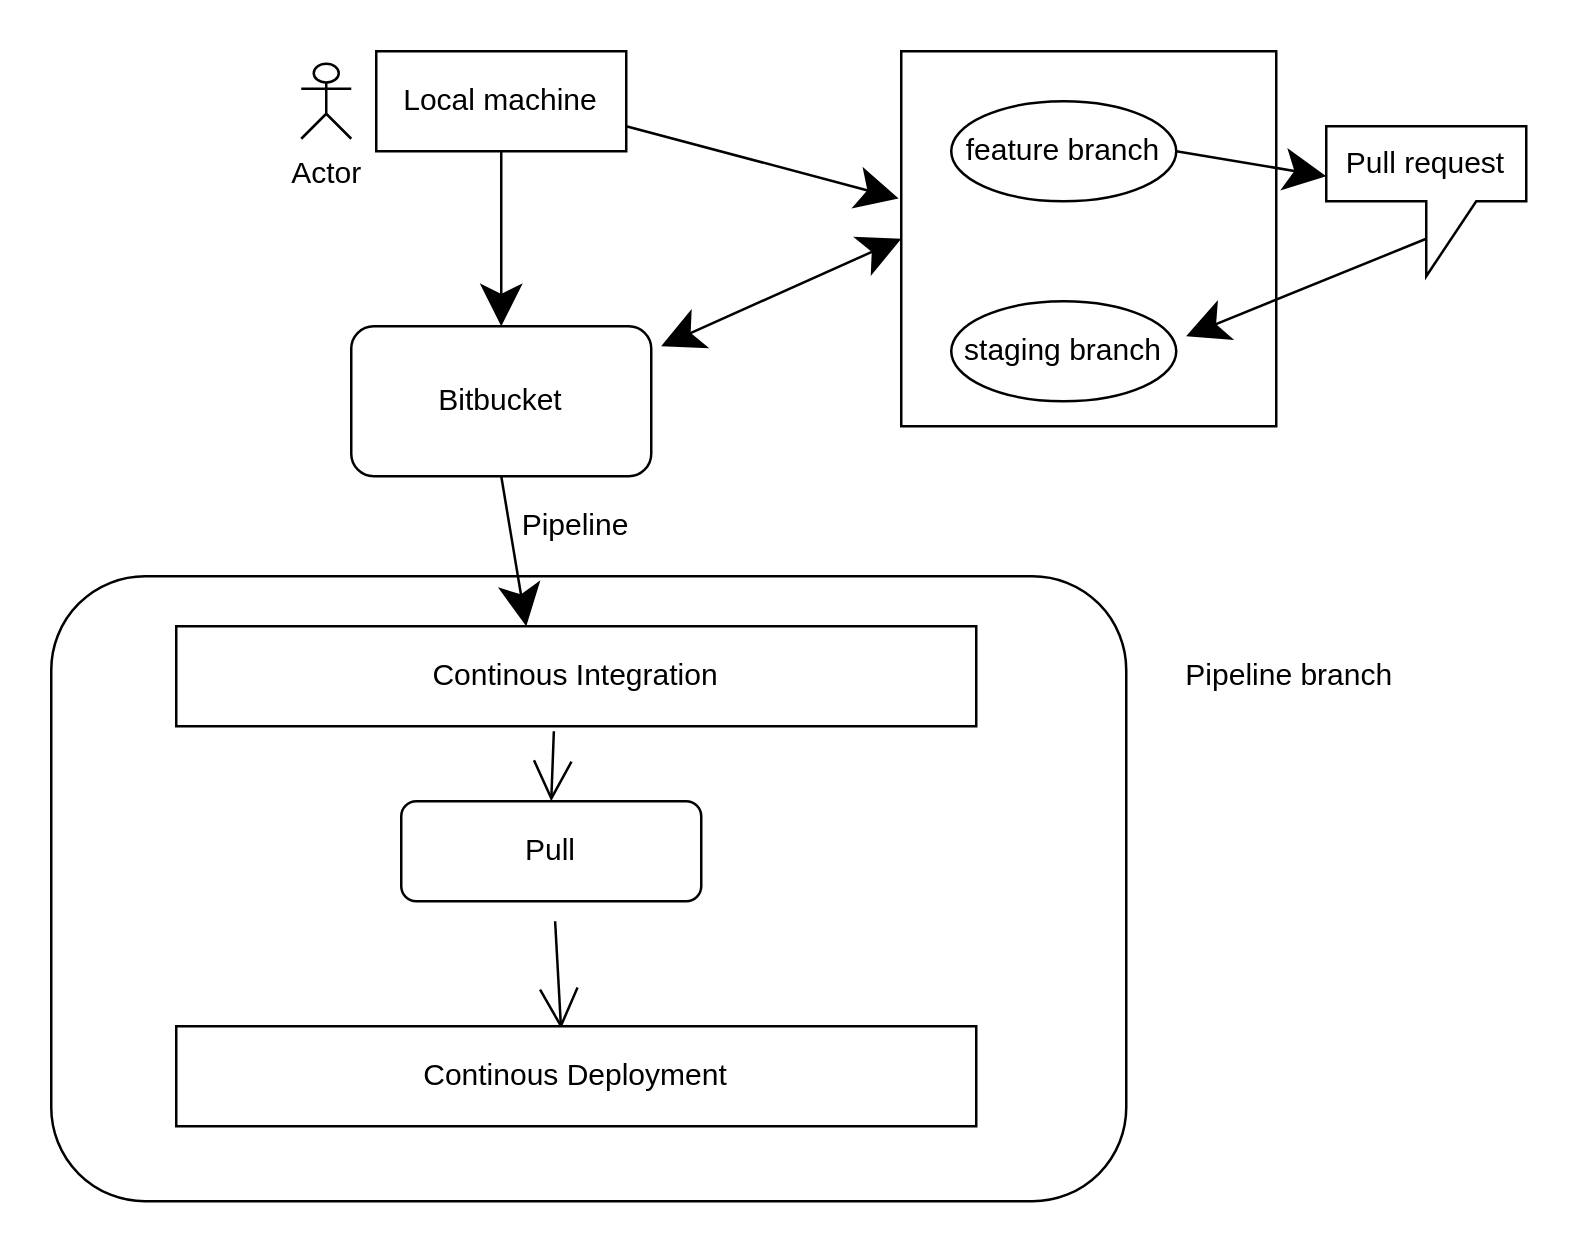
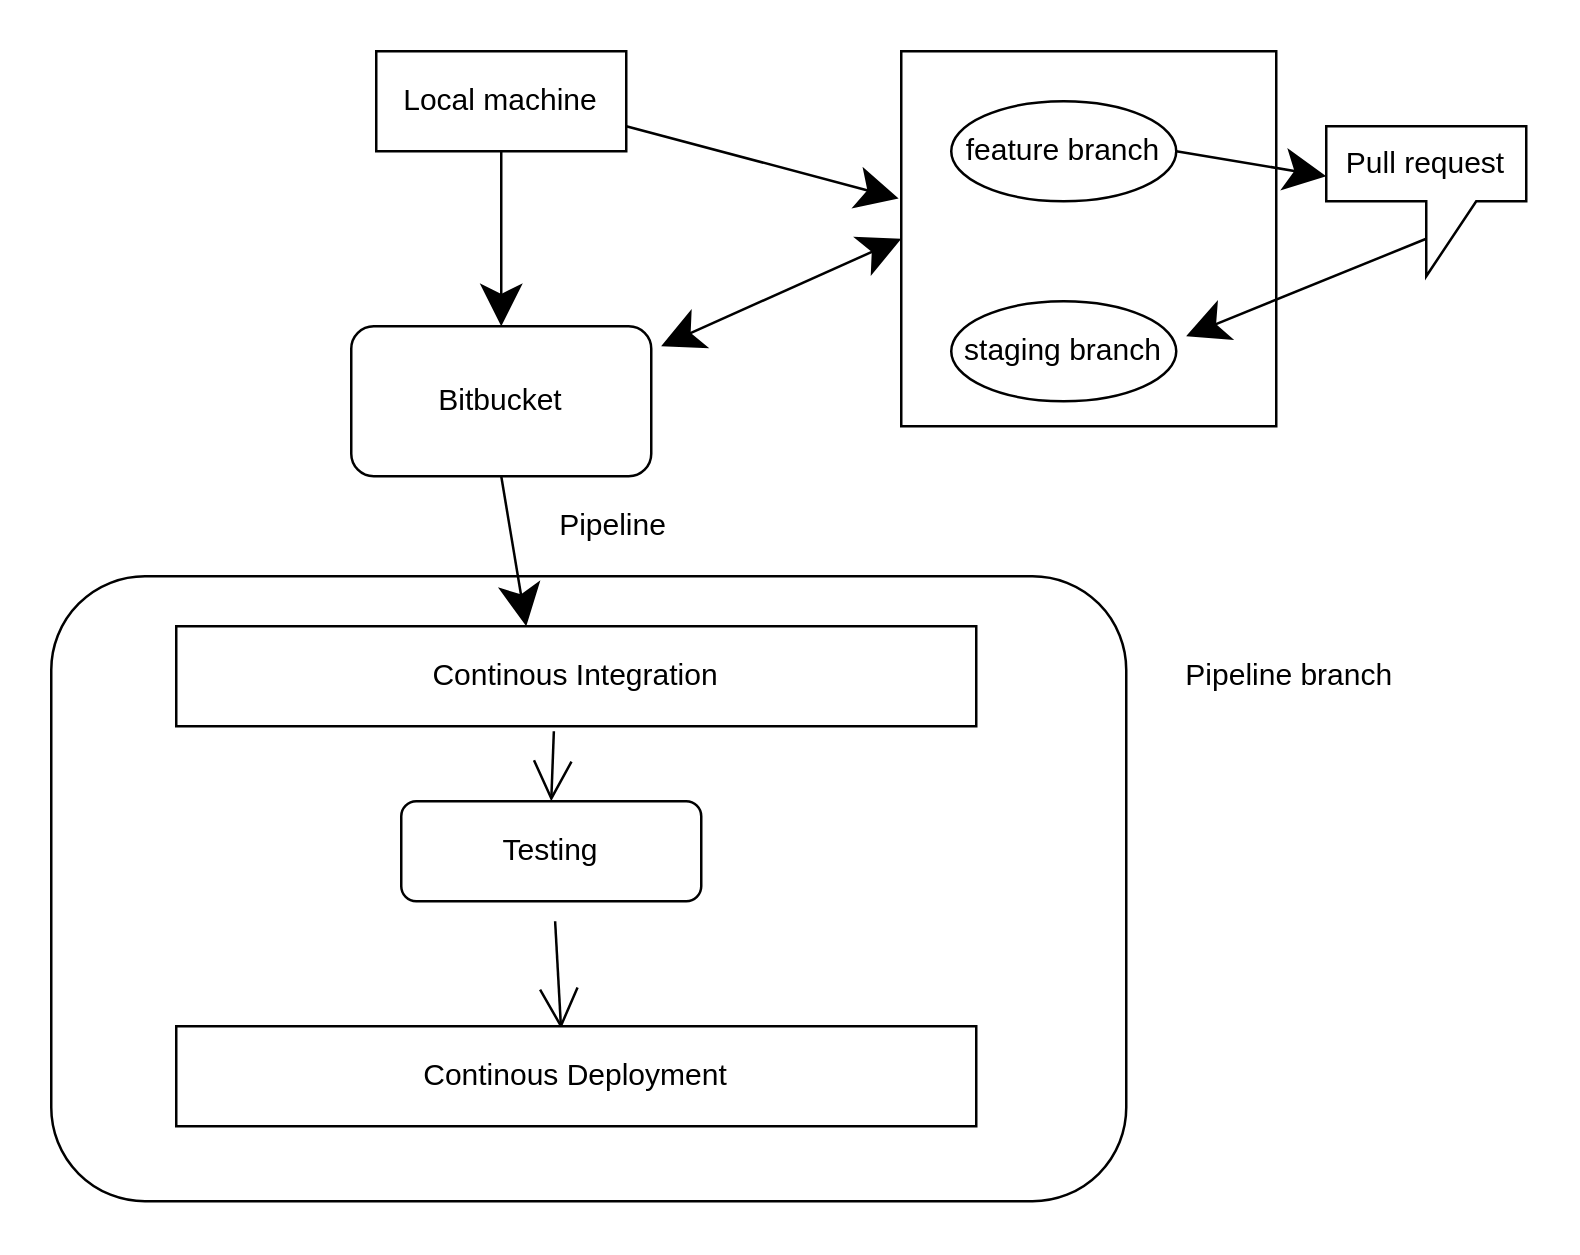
node "Actor": removed
node "Pipeline": moved (576, 526) -> (614, 526)
node "Pull": label "Pull" -> "Testing"
